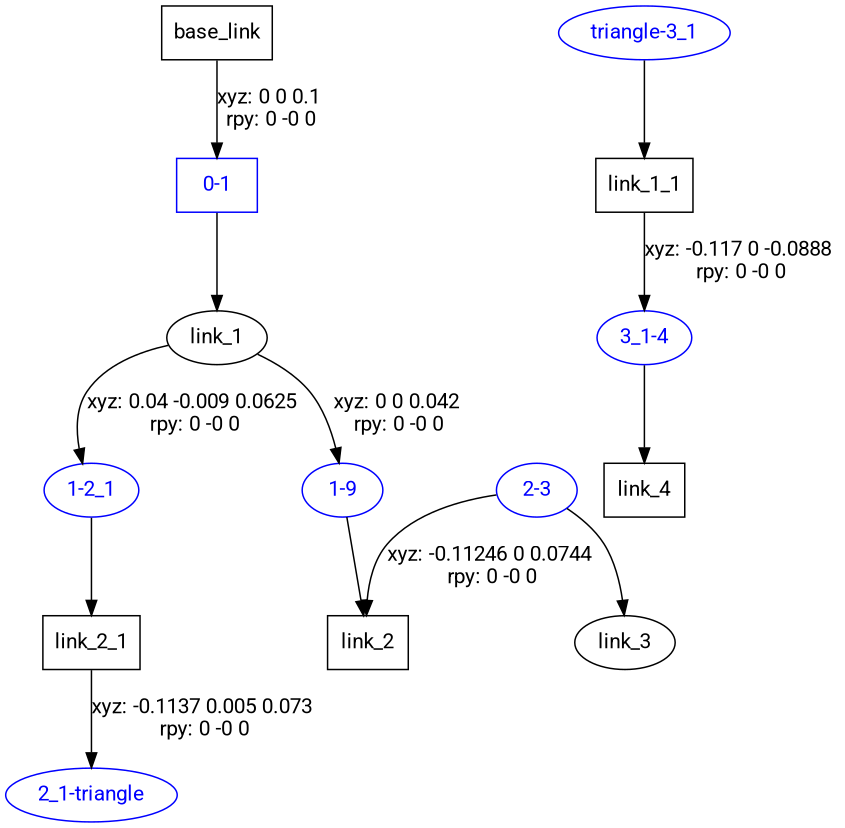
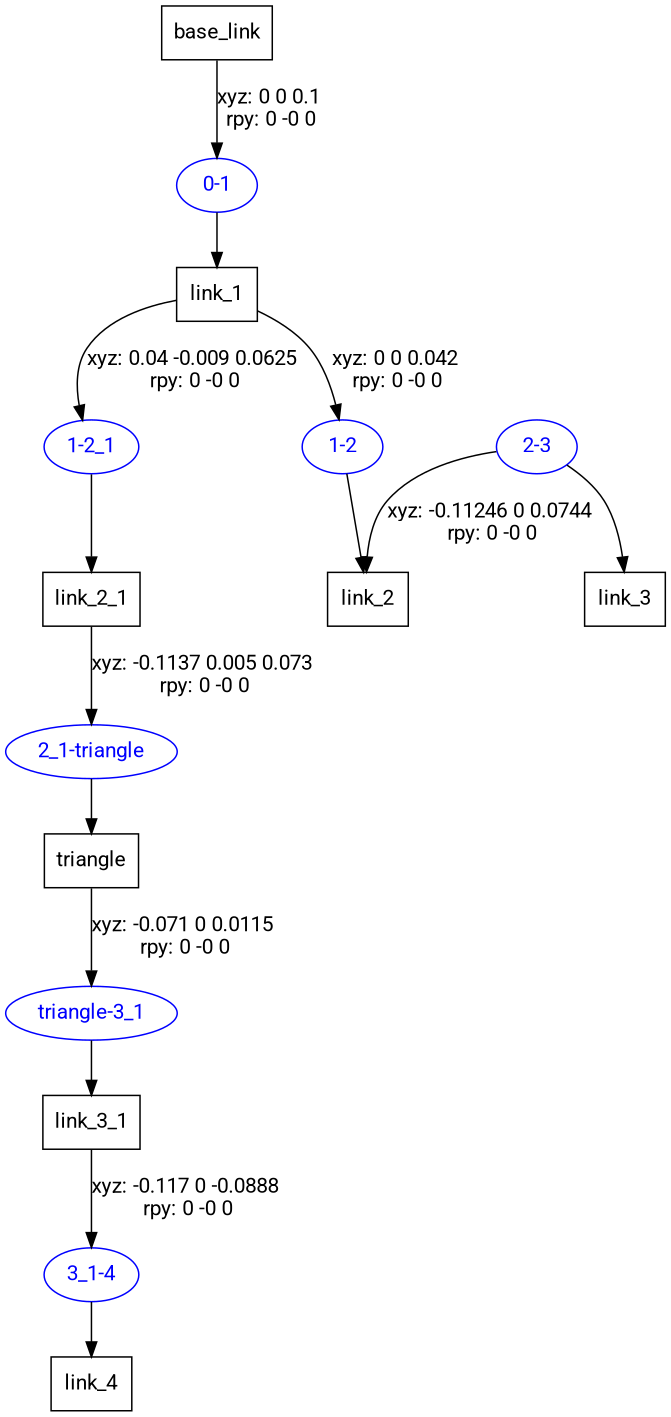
node "0-1": shape box -> ellipse
node "link_1_1": label "link_1_1" -> "link_3_1"
node "link_1": shape ellipse -> box
node "1-9": label "1-9" -> "1-2"
node "link_3": shape ellipse -> box
node "triangle": added
